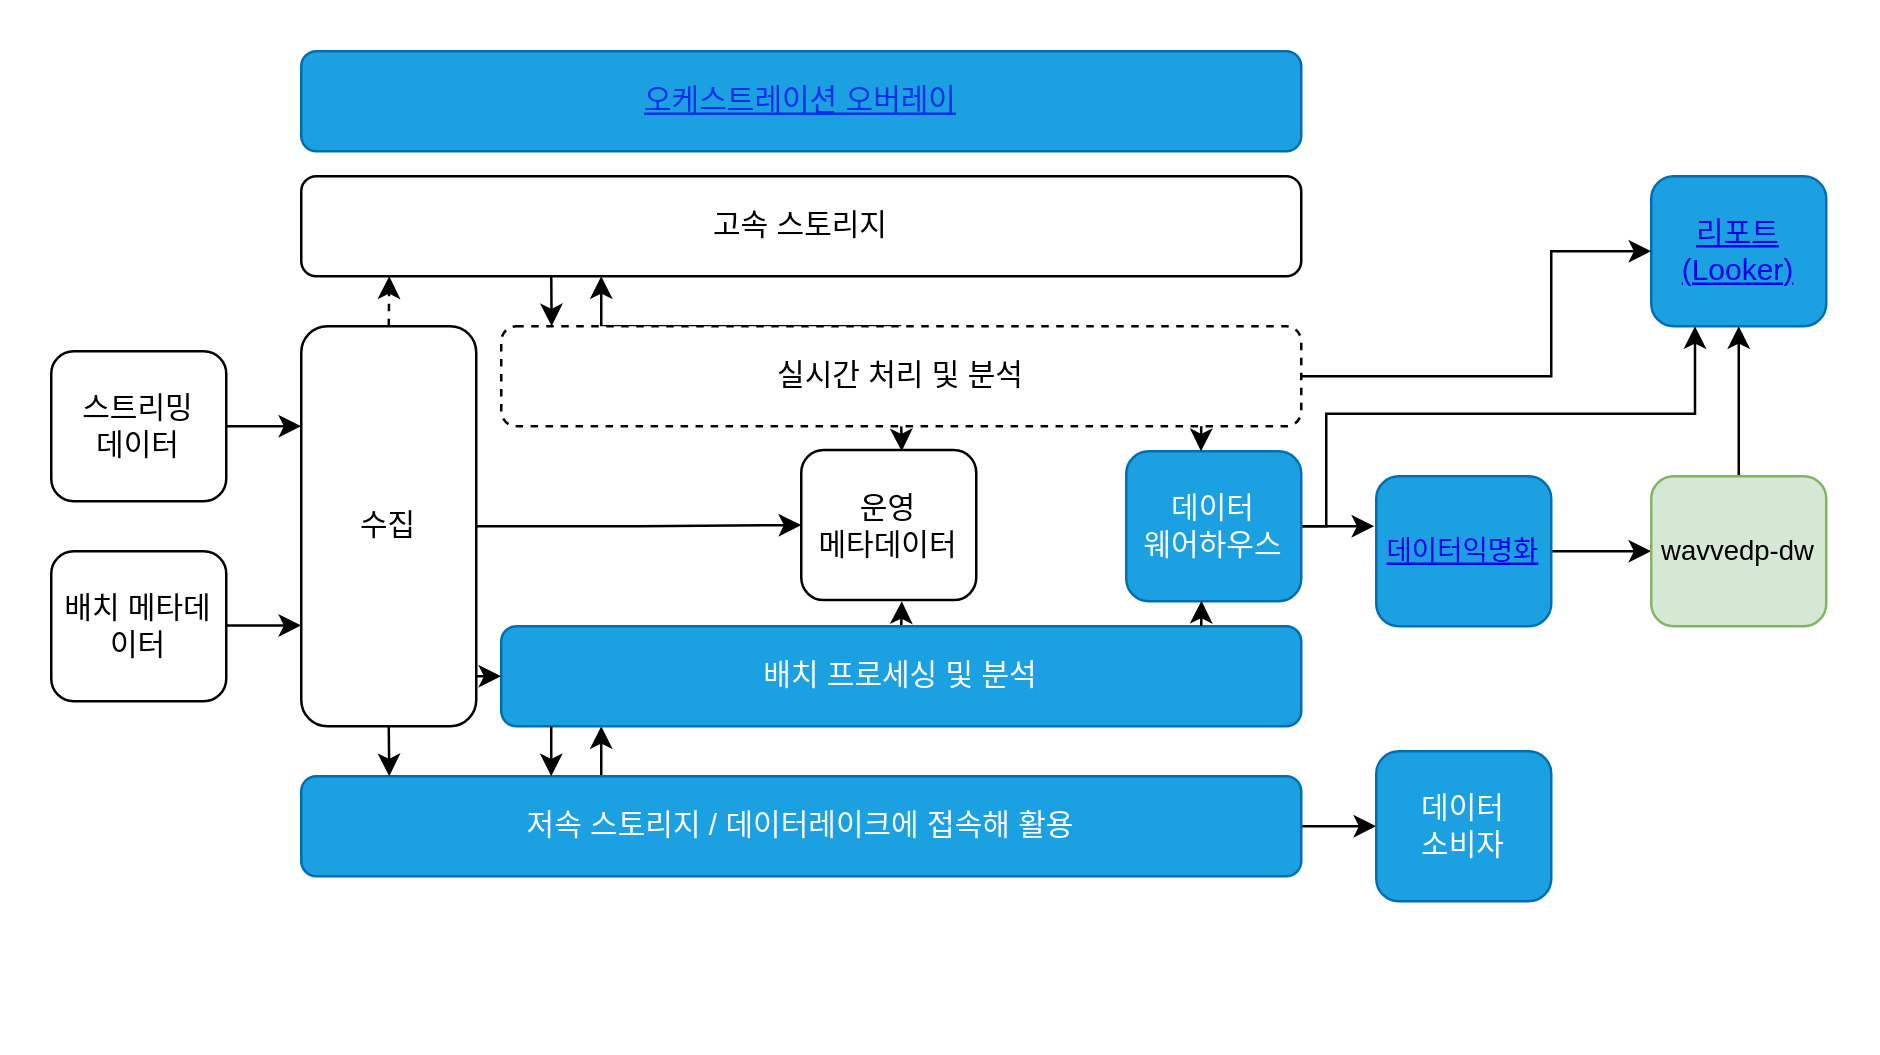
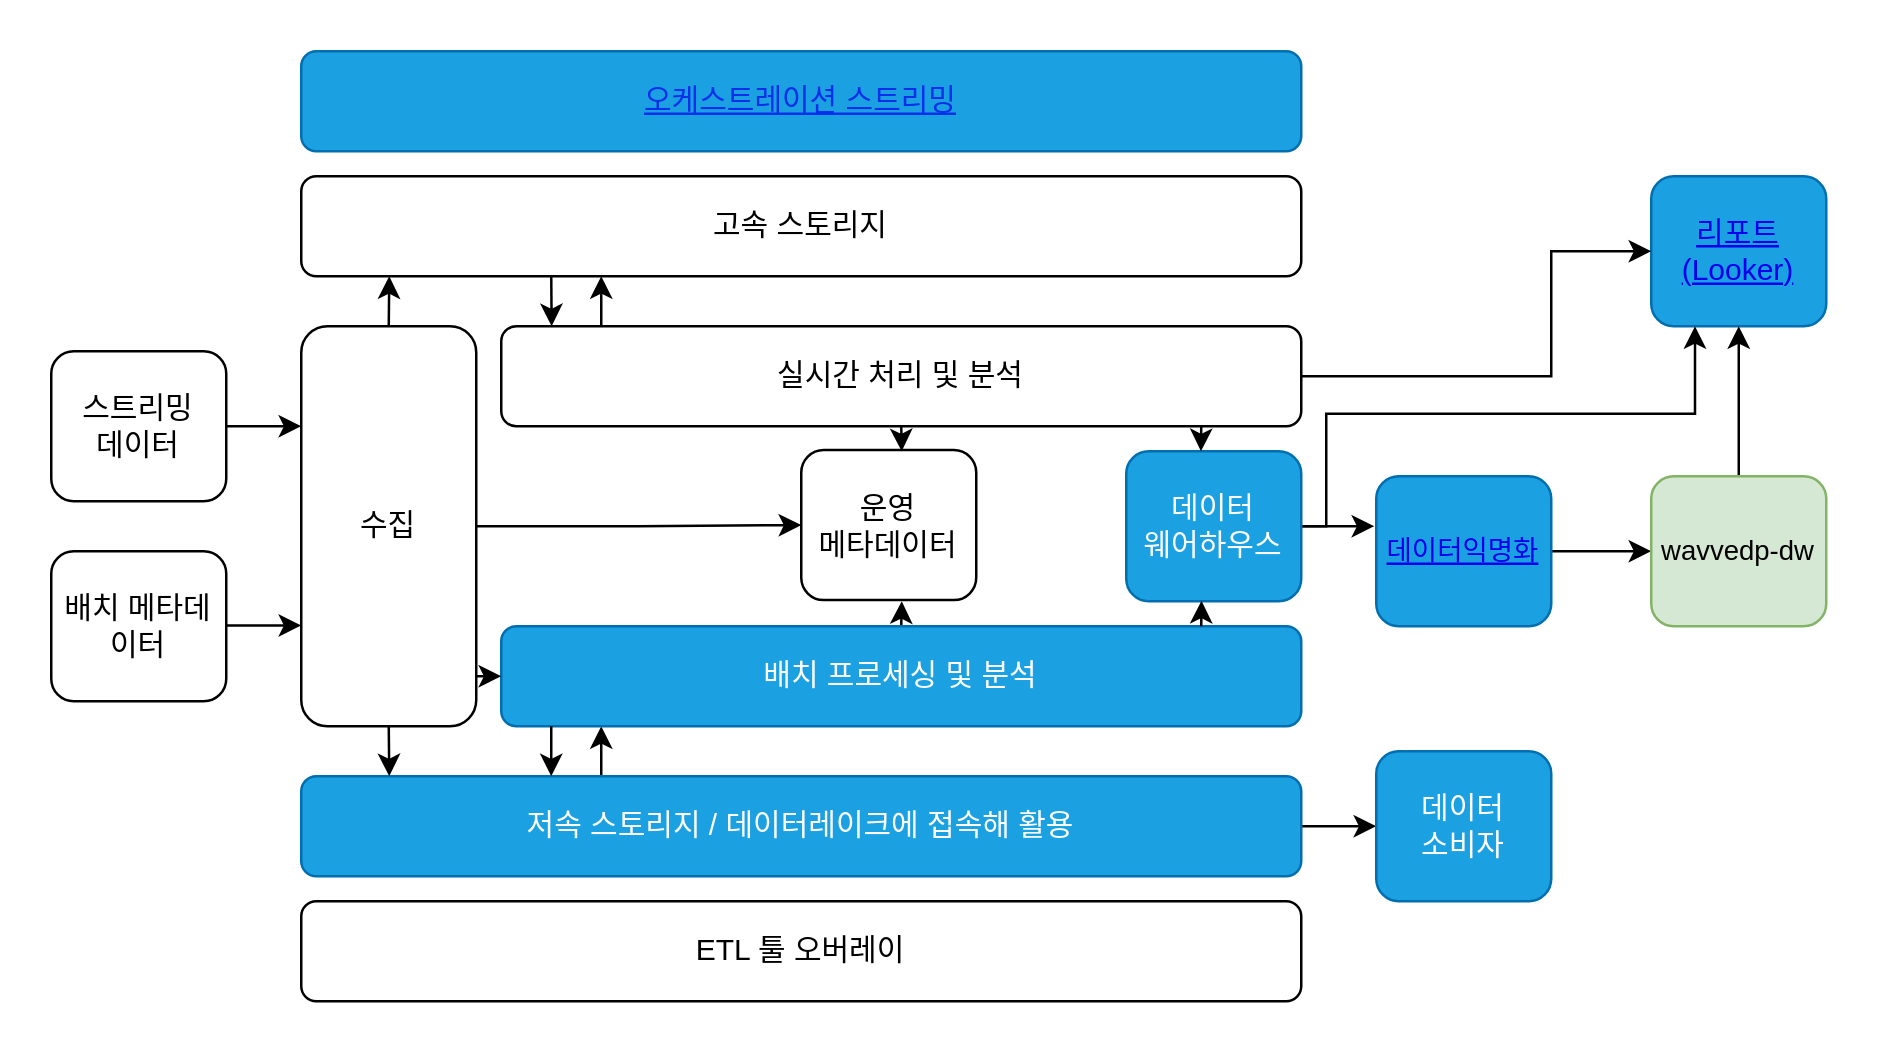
node "오케스트레이션 오버레이": label "오케스트레이션 오버레이" -> "오케스트레이션 스트리밍"
edge "수집" -> "고속 스토리지": style dashed -> solid
node "실시간 처리 및 분석": style dashed -> solid
node "ETL 툴 오버레이": added
